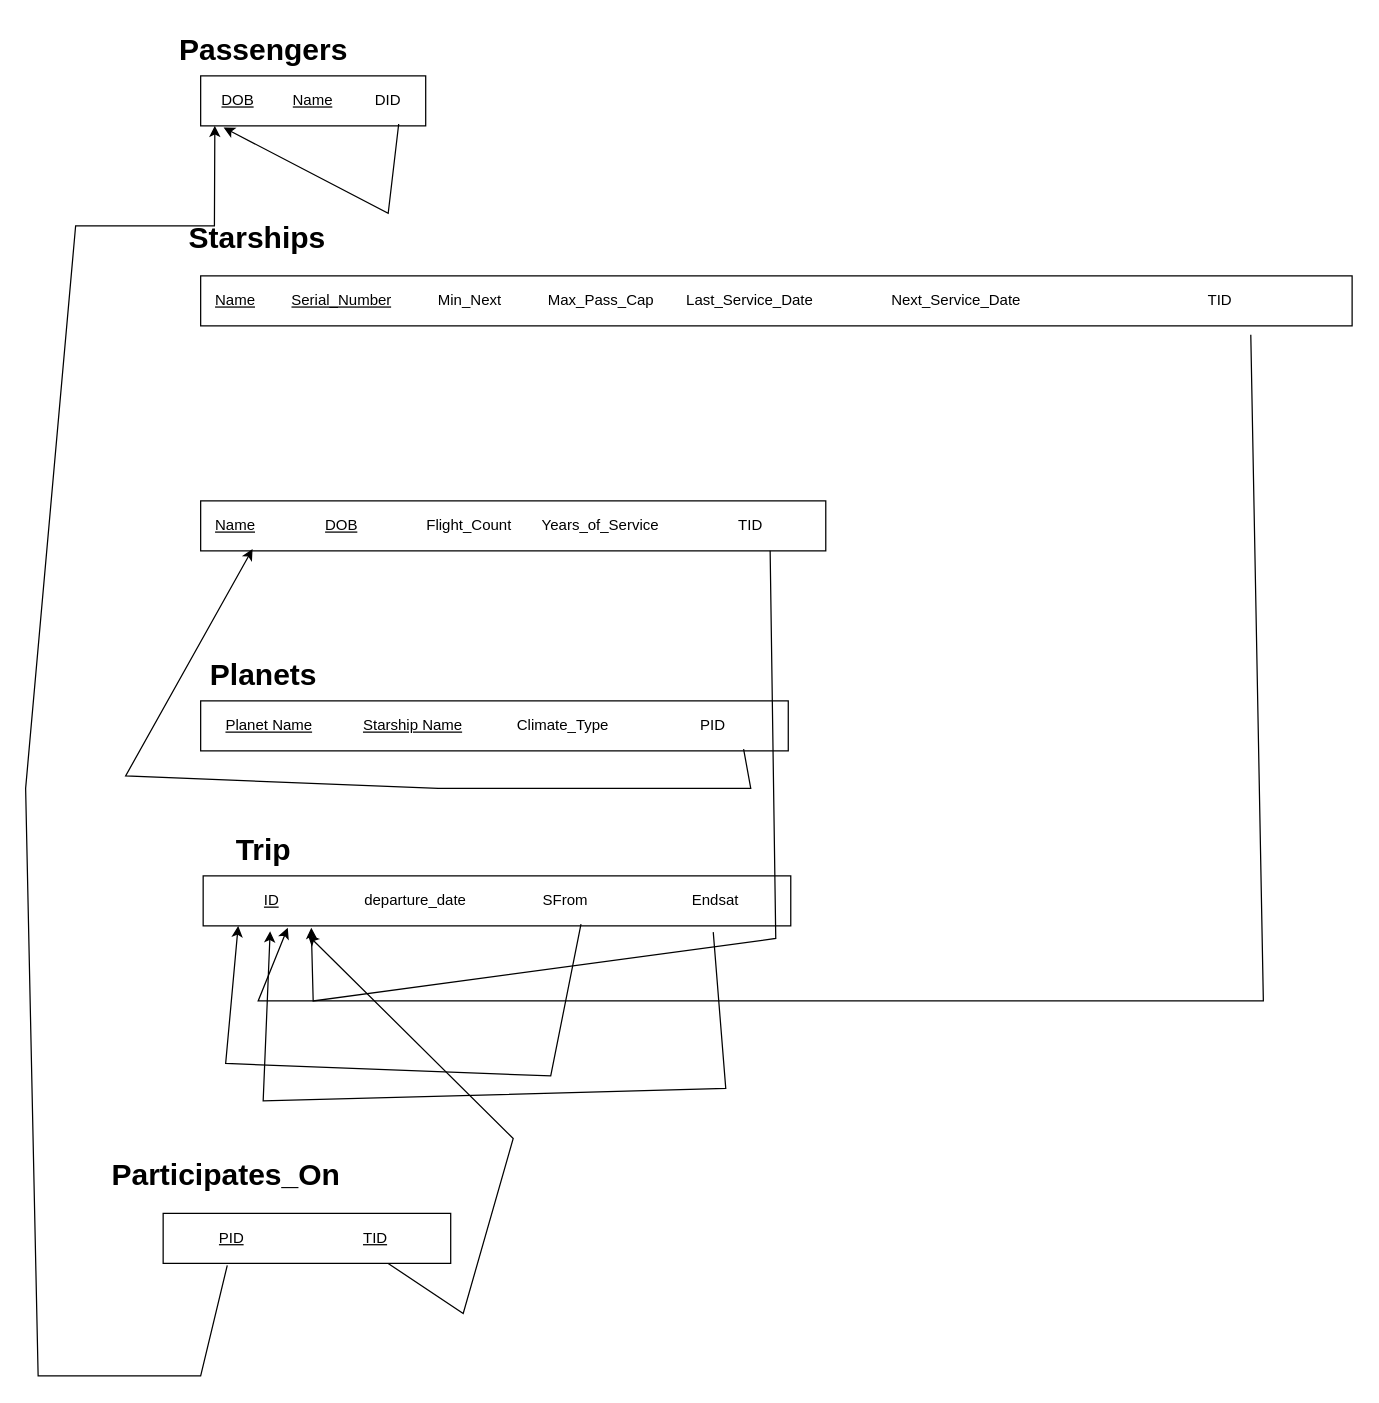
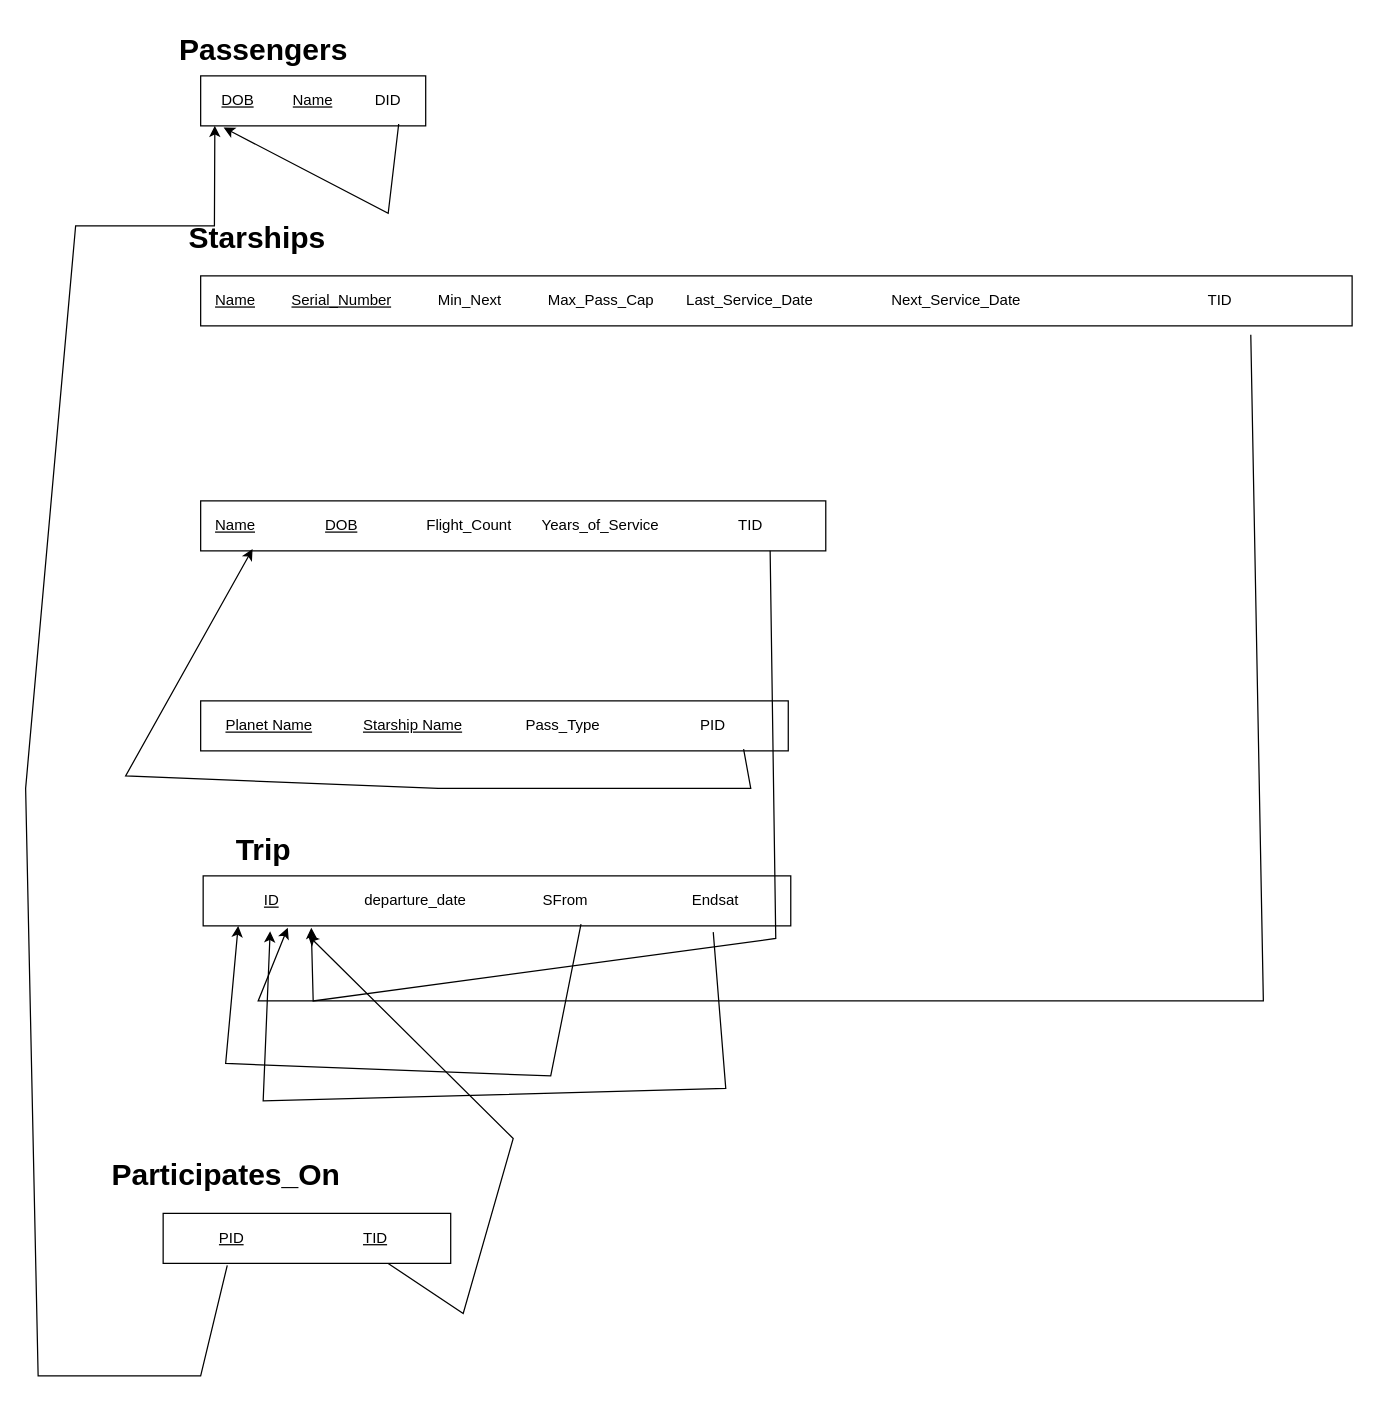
node "Planets": removed
node "Climate_Type": label "Climate_Type" -> "Pass_Type"
